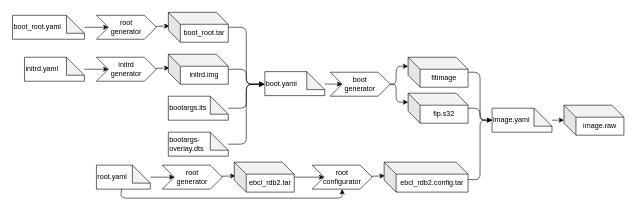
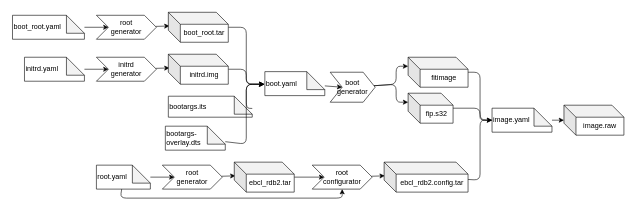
node "boot generator": size 60x24 -> 45x30
node "bootargs.its": size 60x24 -> 84x21
node "fip.s32": size 60x30 -> 45x30
node "bootargs-overlay.dts": moved (198, 144) -> (195, 138)
